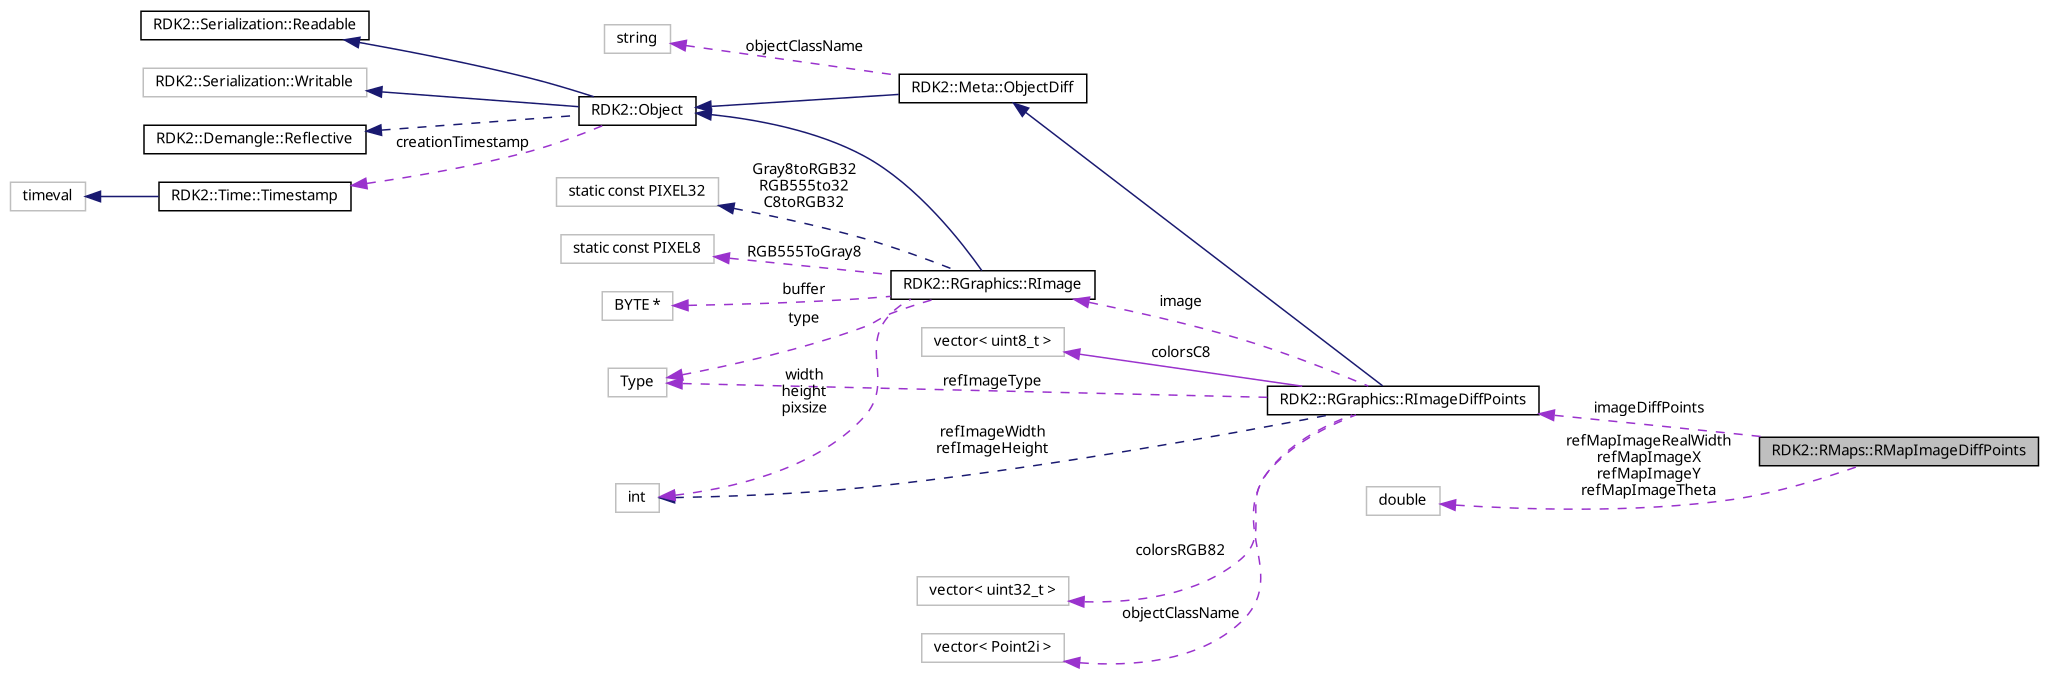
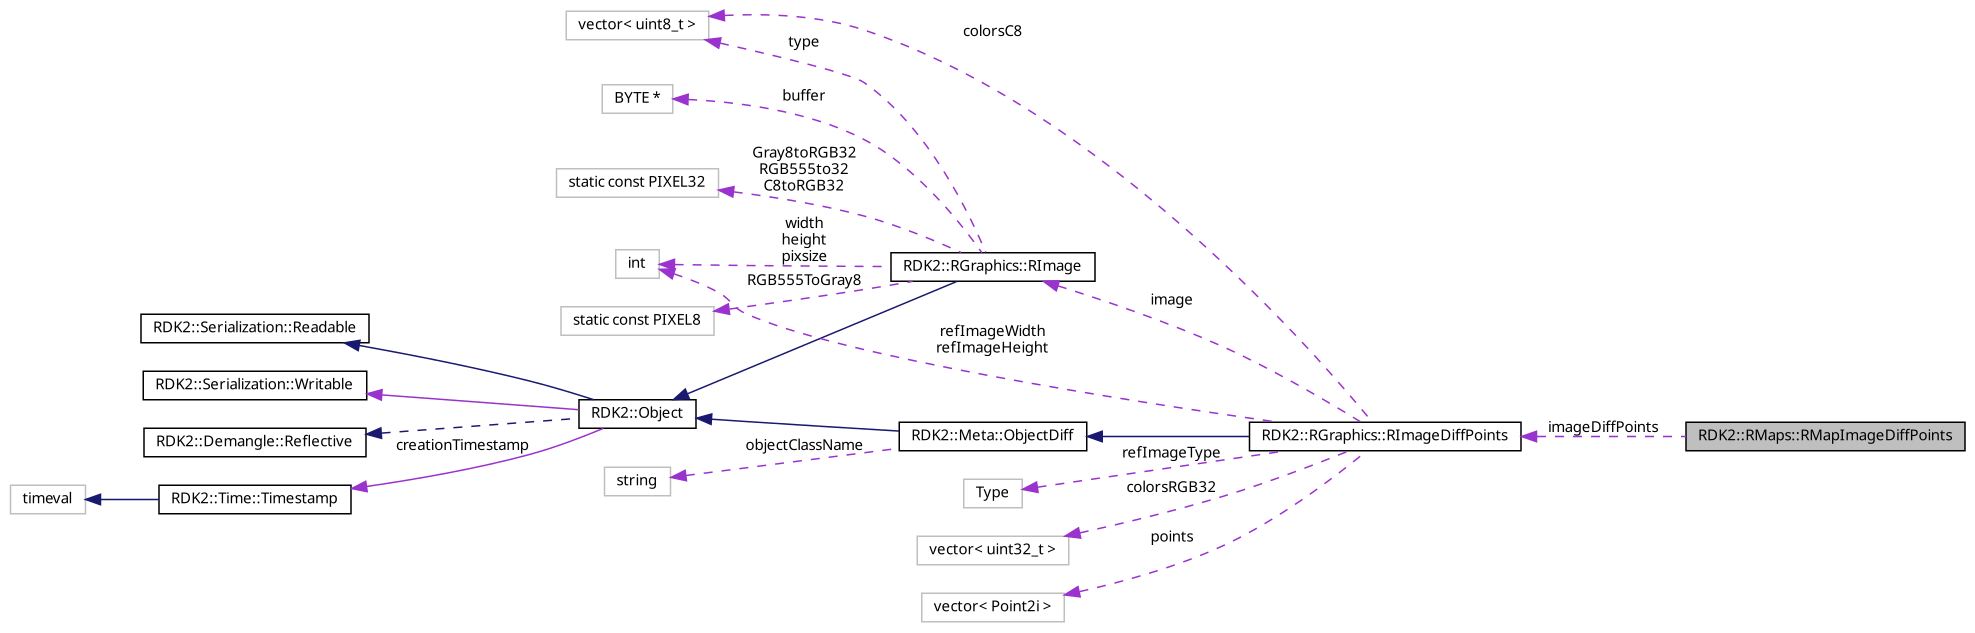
node "RDK2::Serialization::Writable": color grey75 -> black
edge "RDK2::Object" -> "RDK2::Serialization::Writable": color midnightblue -> darkorchid3
edge "RDK2::Object" -> "RDK2::Time::Timestamp": style dashed -> solid
edge "RDK2::RGraphics::RImage" -> "static const PIXEL32": color midnightblue -> darkorchid3
edge "RDK2::RGraphics::RImage" -> "Type": now "RDK2::RGraphics::RImage" -> "vector< uint8_t >"
edge "RDK2::RGraphics::RImageDiffPoints" -> "vector< uint8_t >": style solid -> dashed
edge "RDK2::RGraphics::RImageDiffPoints" -> "int": color midnightblue -> darkorchid3
node "double": removed
edge "RDK2::RGraphics::RImageDiffPoints" -> "vector< uint32_t >": label "colorsRGB82" -> "colorsRGB32"
edge "RDK2::RGraphics::RImageDiffPoints" -> "vector< Point2i >": label "objectClassName" -> "points"
